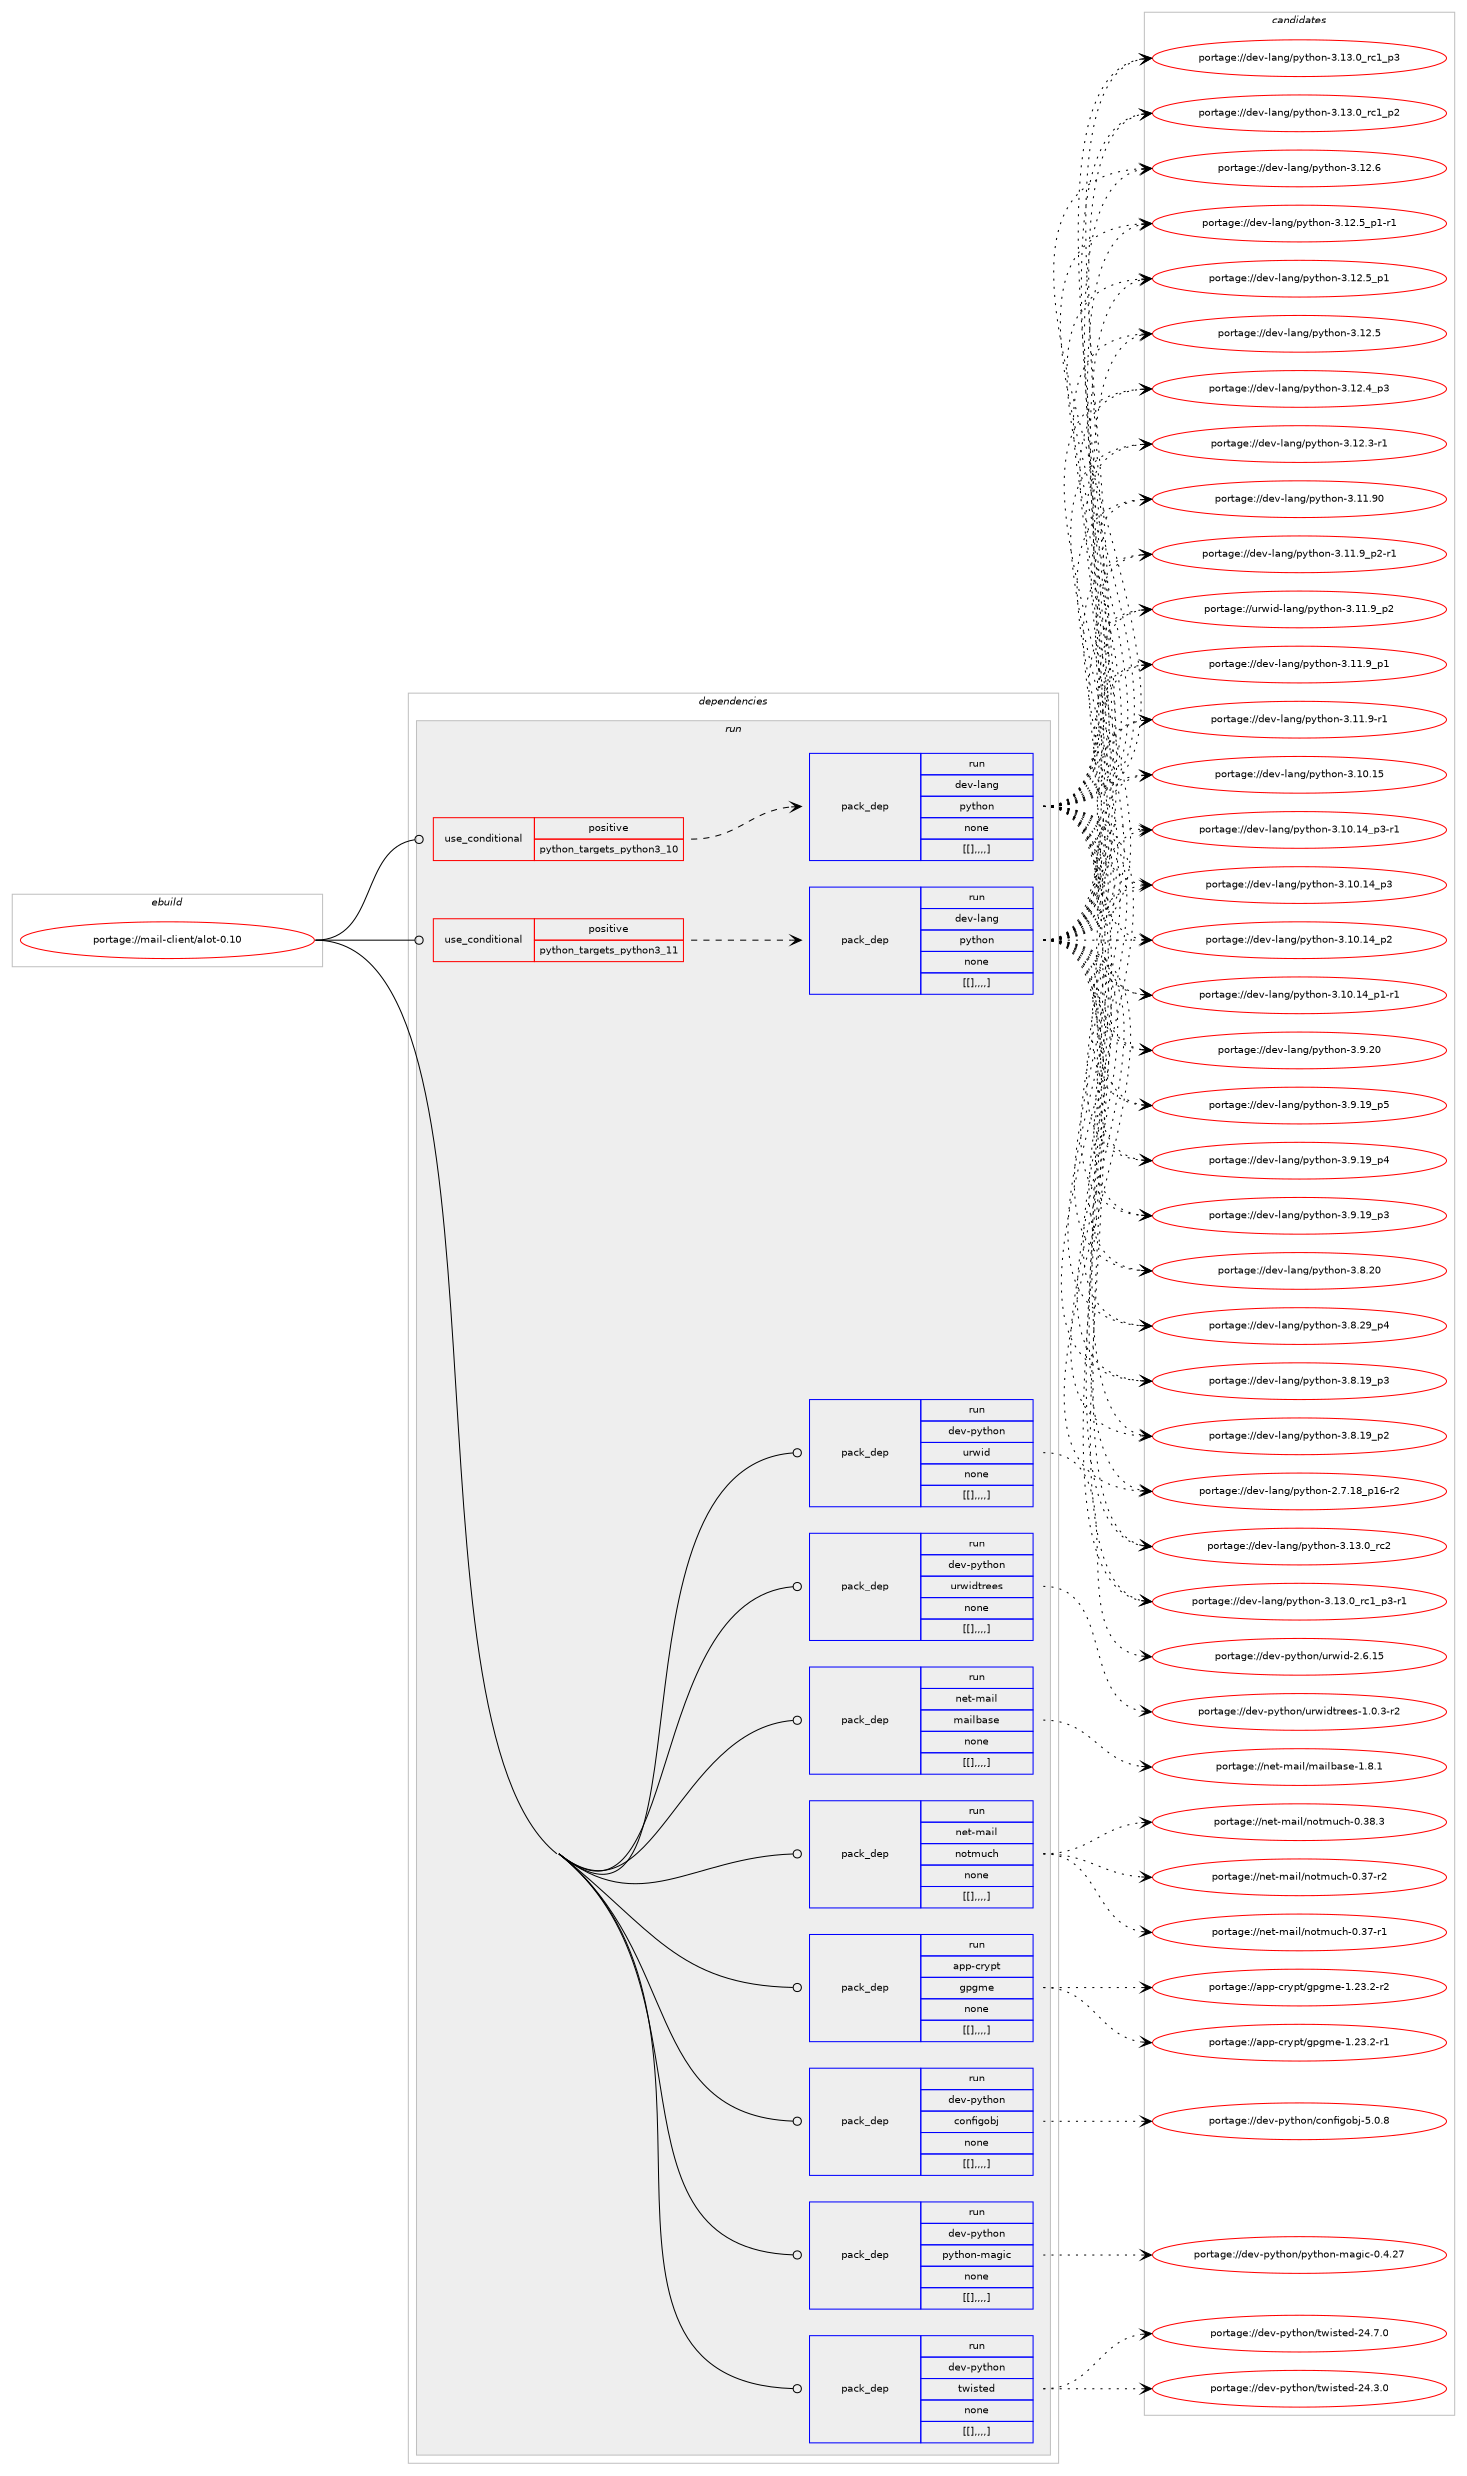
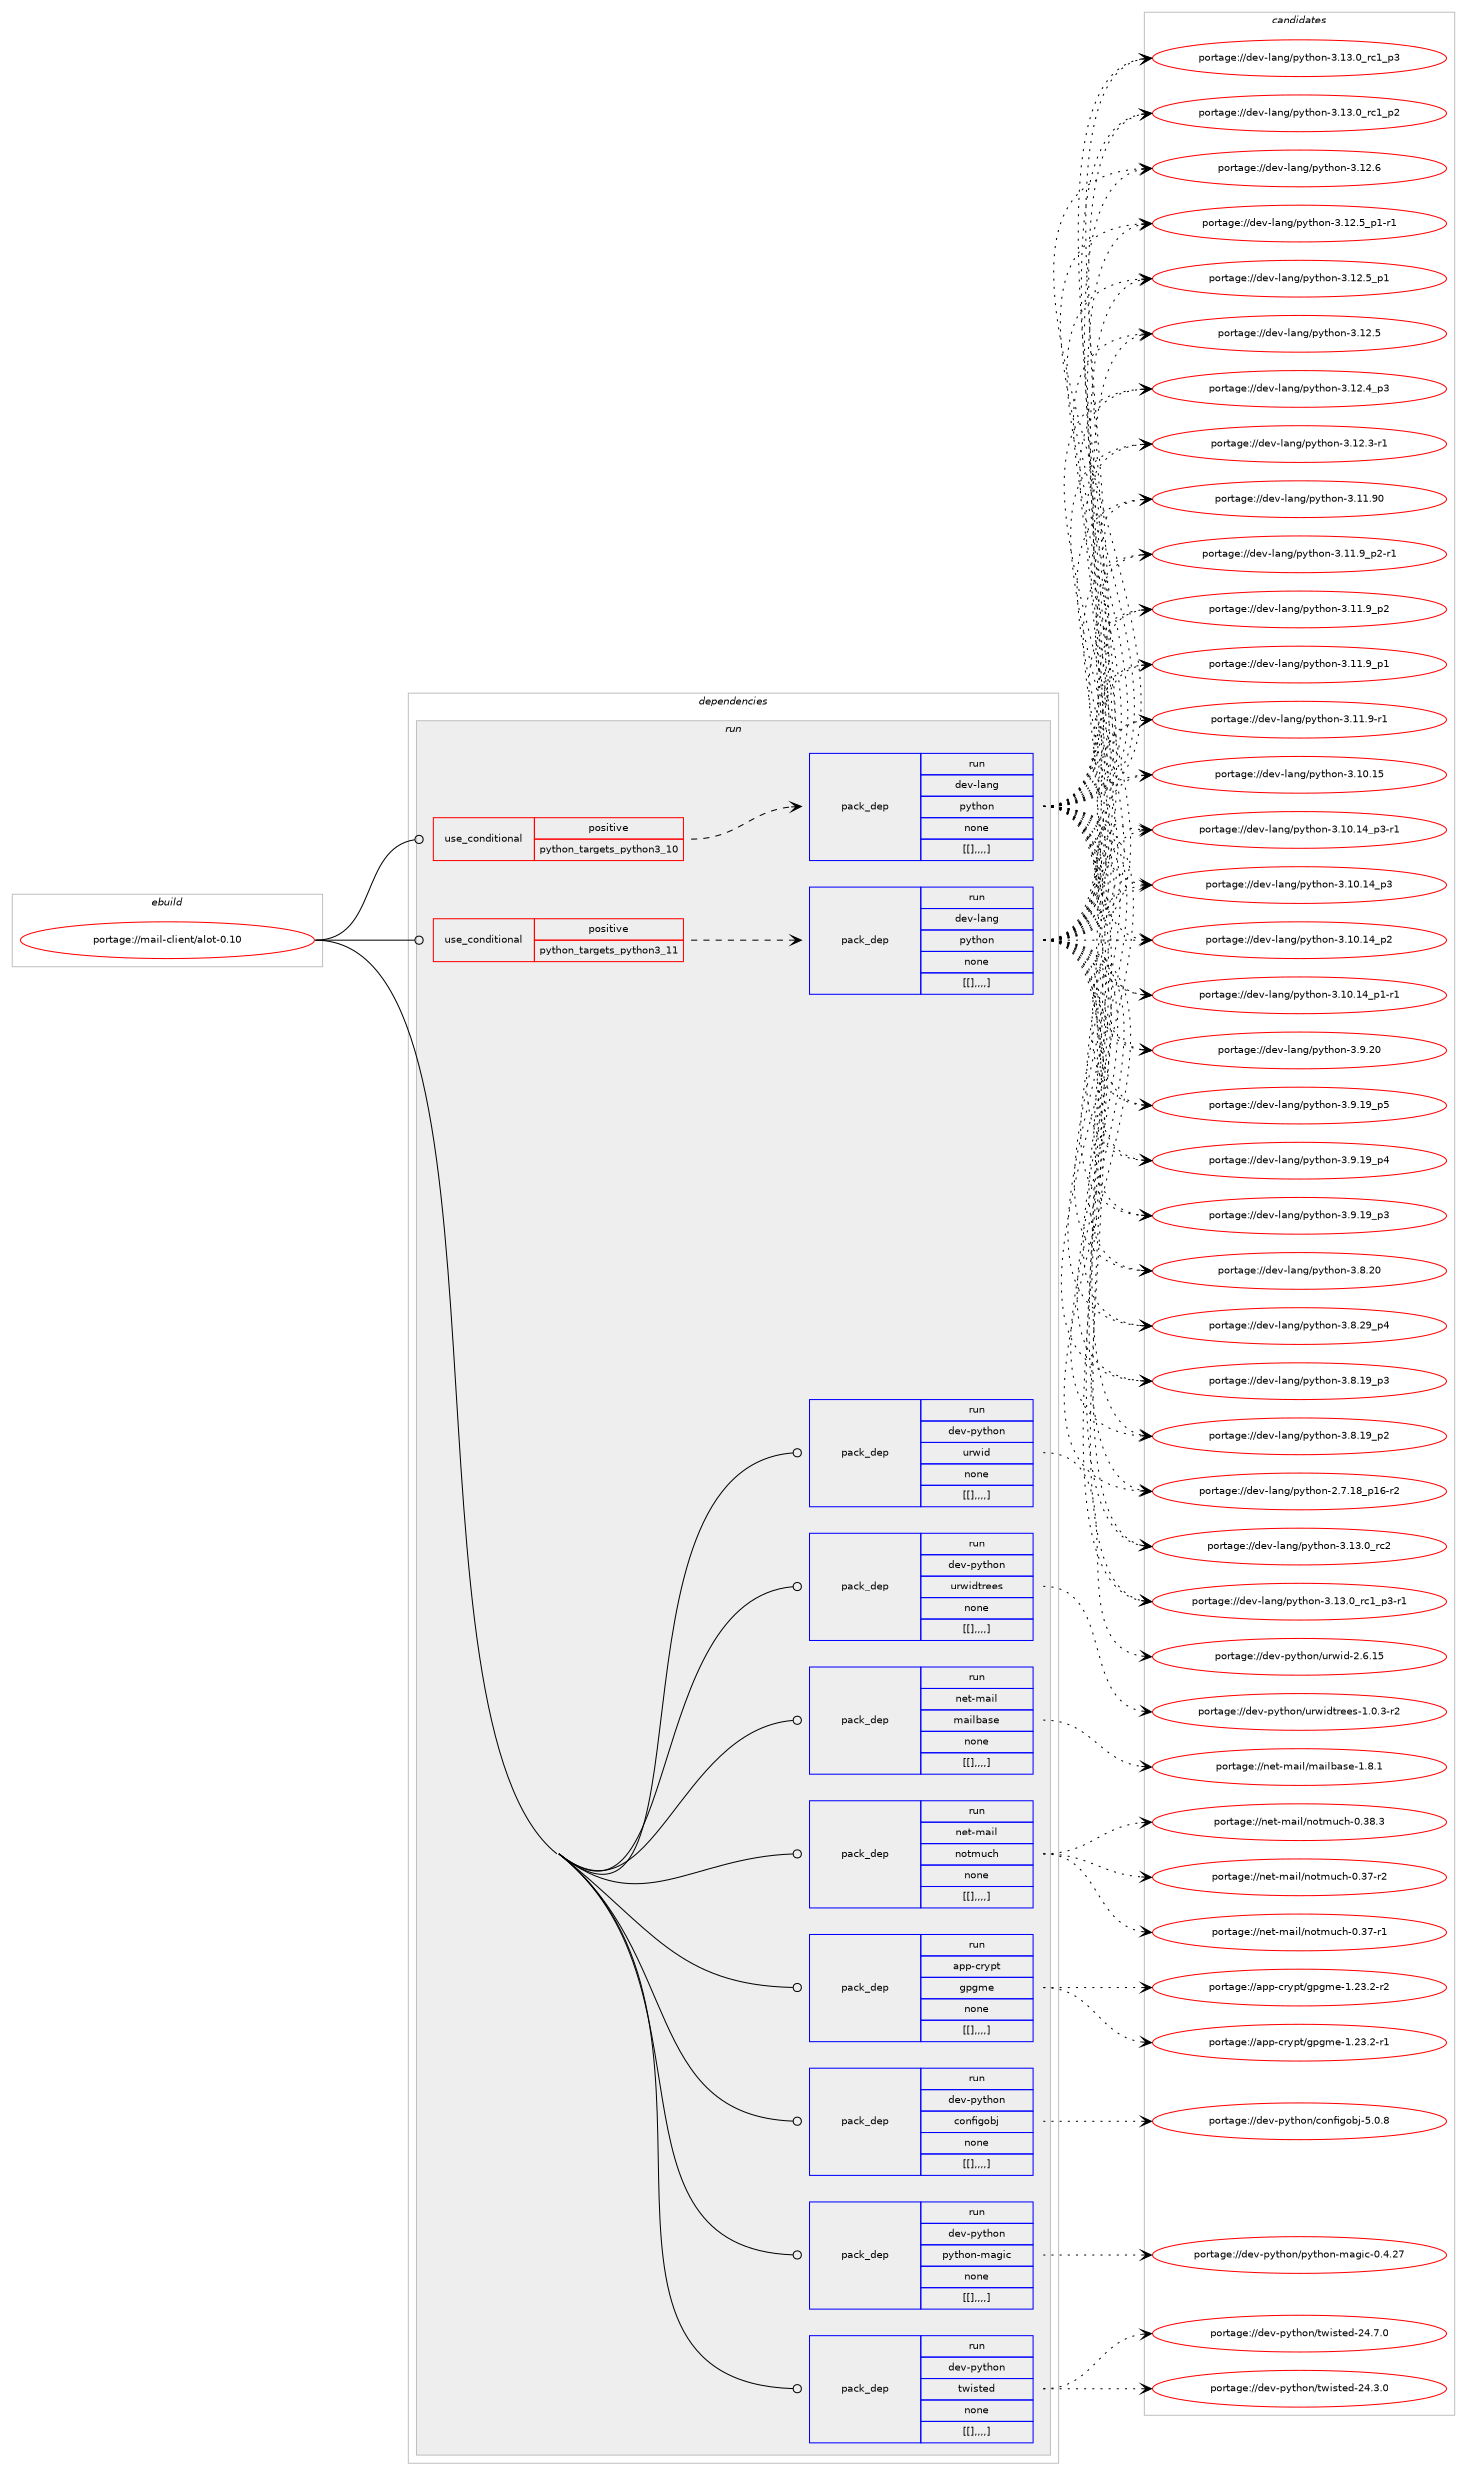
node "portage://urwid-lang/python-3.11.9_p2": label "portage://urwid-lang/python-3.11.9_p2" -> "portage://dev-lang/python-3.11.9_p2"
